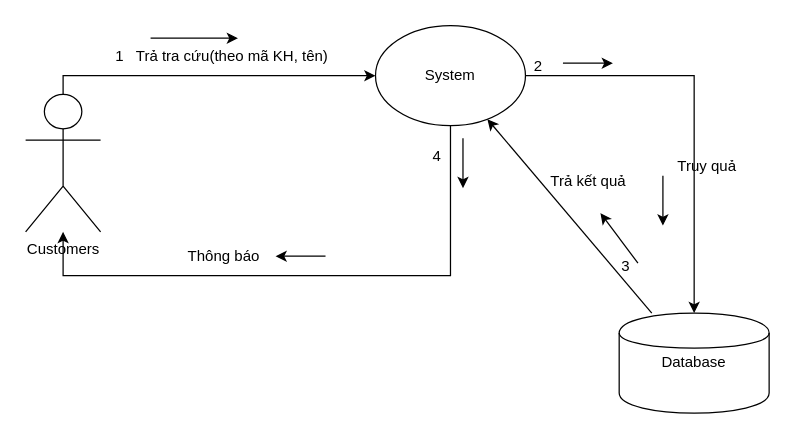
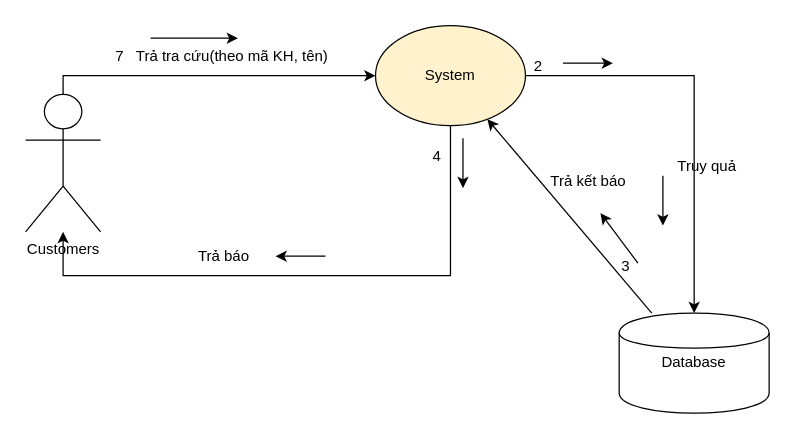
node "1": label "1" -> "7"
node "System": fillcolor #ffffff -> #fff2cc
node "Trả kết quả": label "Trả kết quả" -> "Trả kết báo"
node "Thông báo": label "Thông báo" -> "Trả báo"
